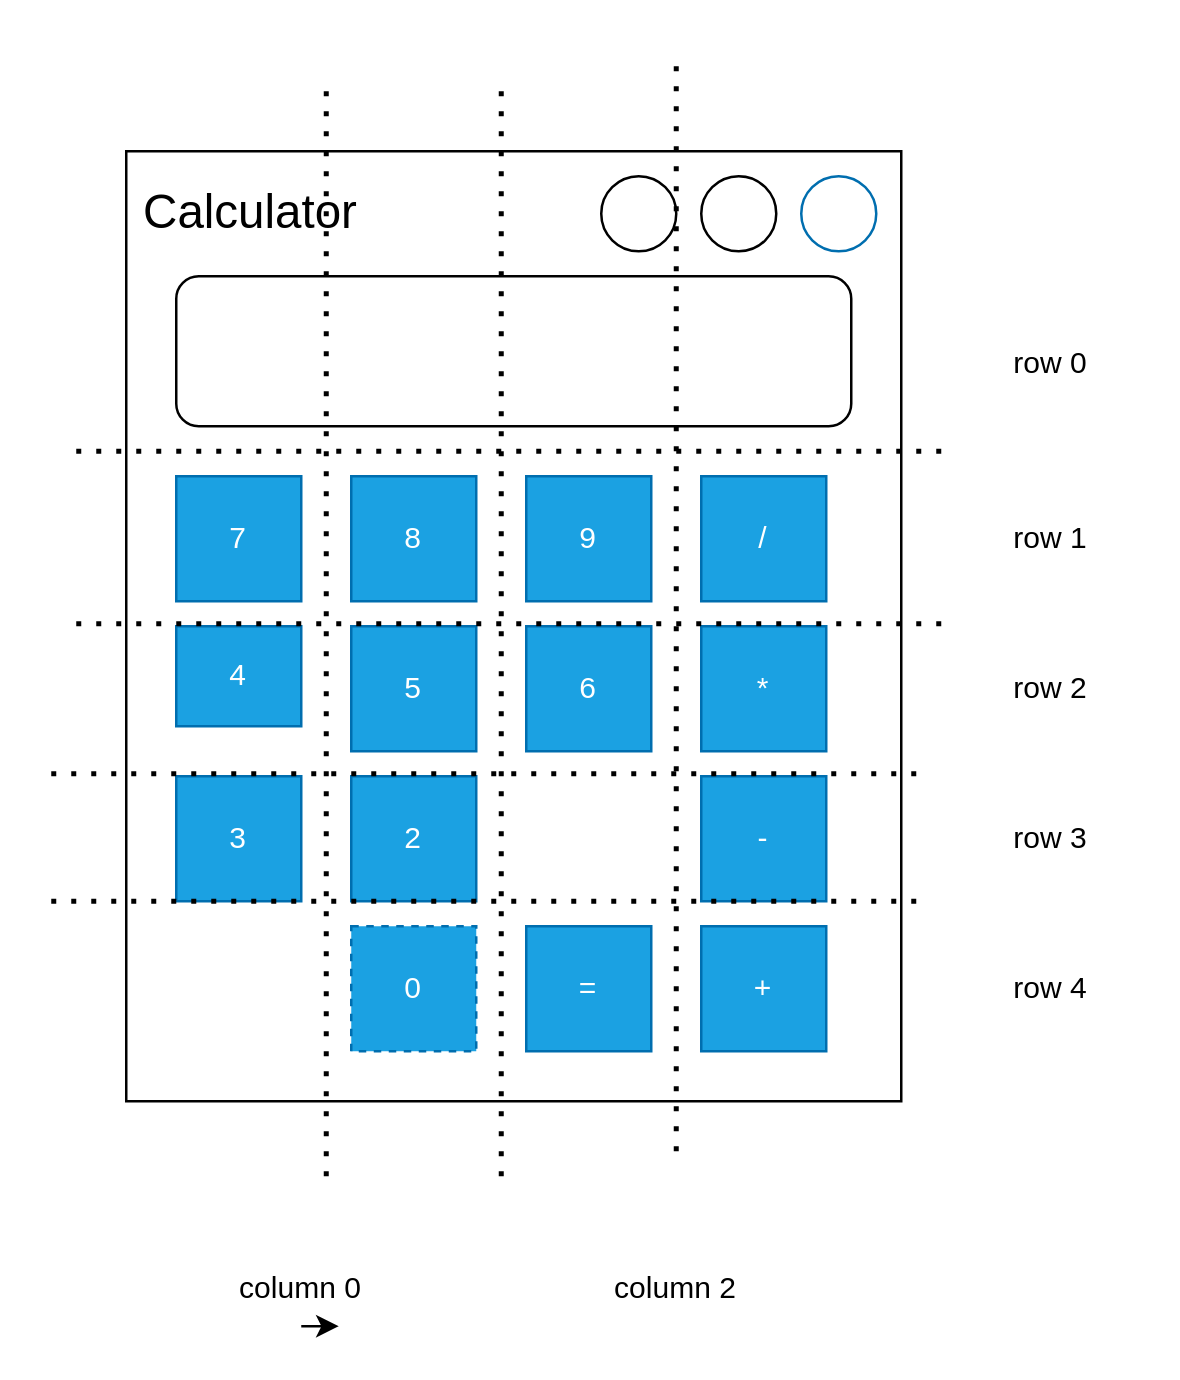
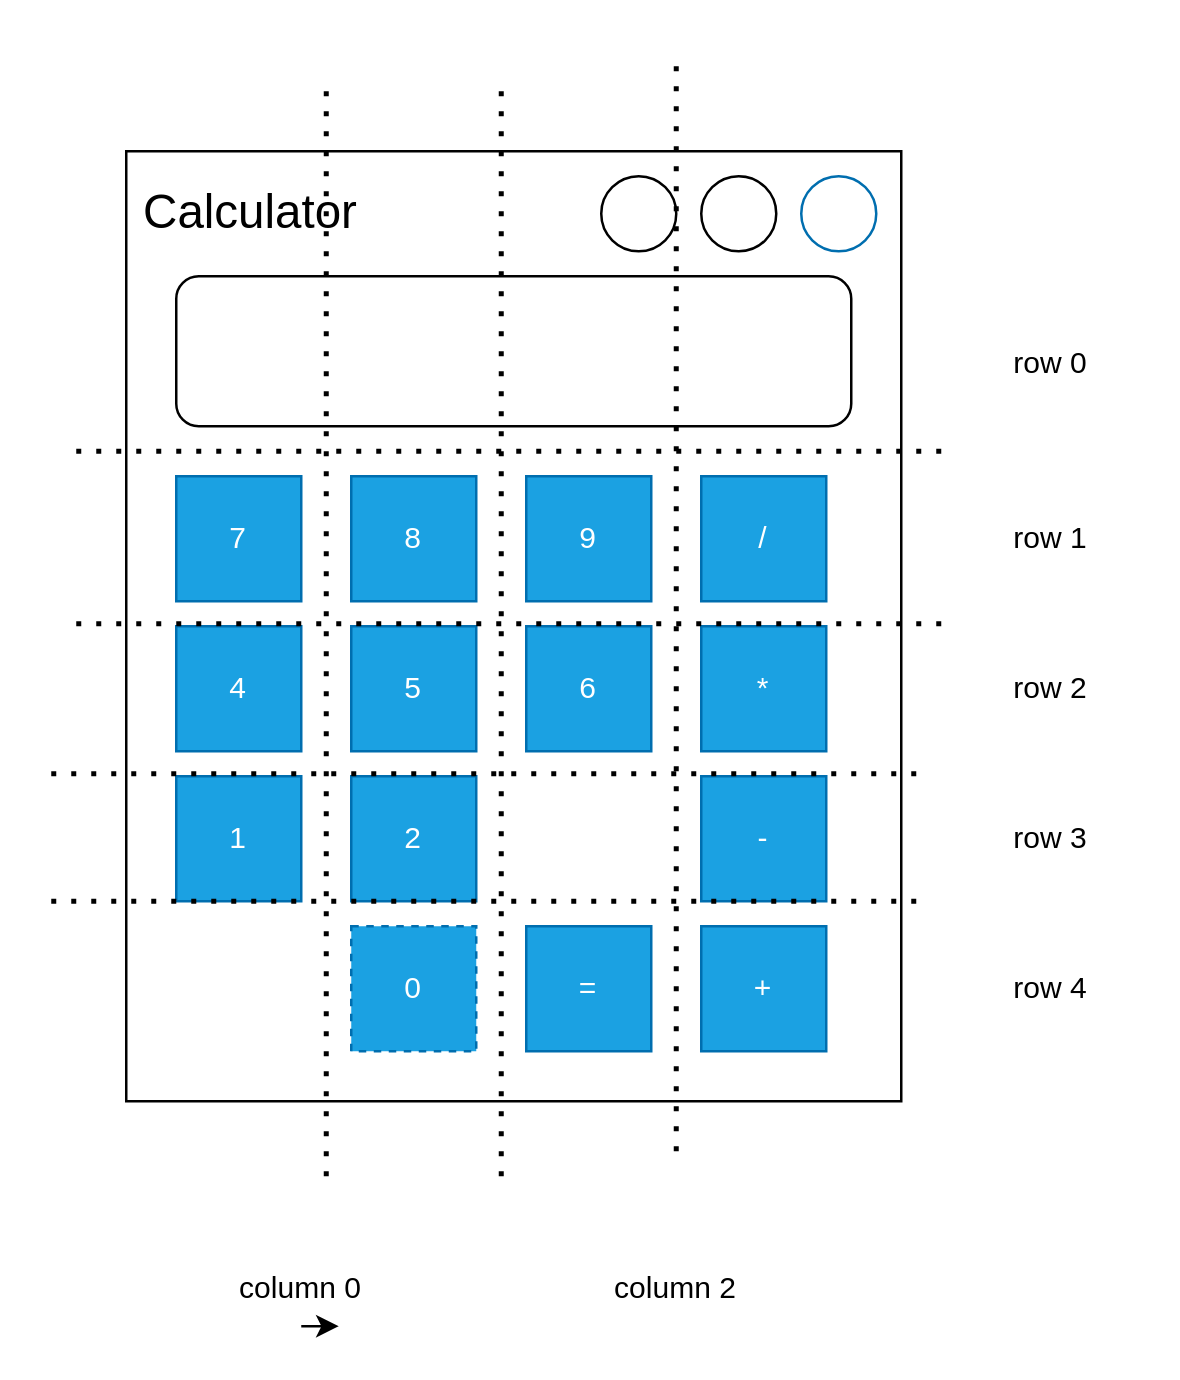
node "4": size 125x100 -> 125x125
node "3": label "3" -> "1"
